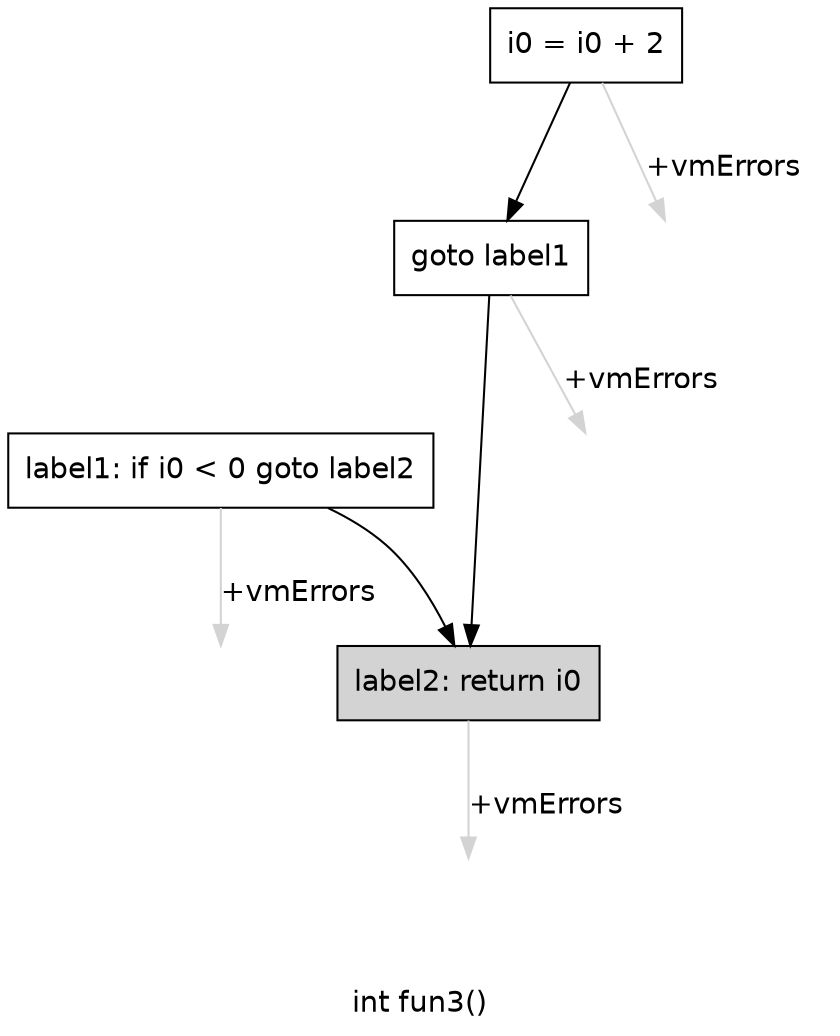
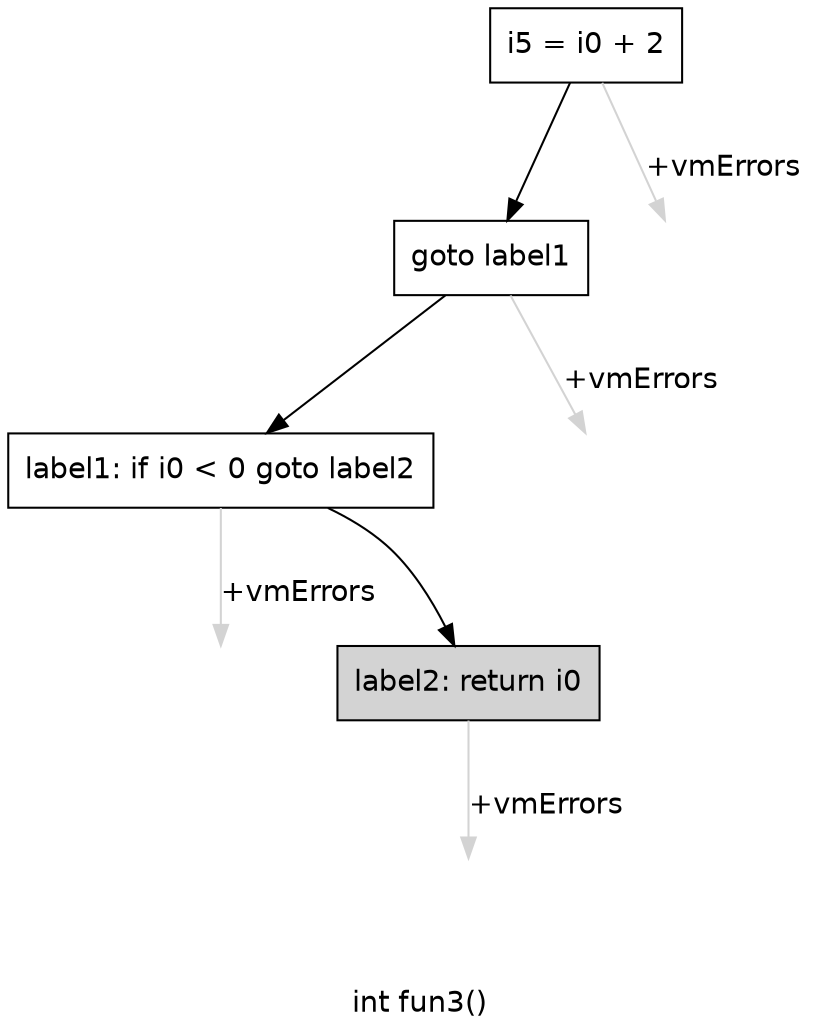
node "i0 = i0 + 2": label "i0 = i0 + 2" -> "i5 = i0 + 2"
edge "goto label1" -> "label2: return i0": now "goto label1" -> "label1: if i0 < 0 goto label2"
